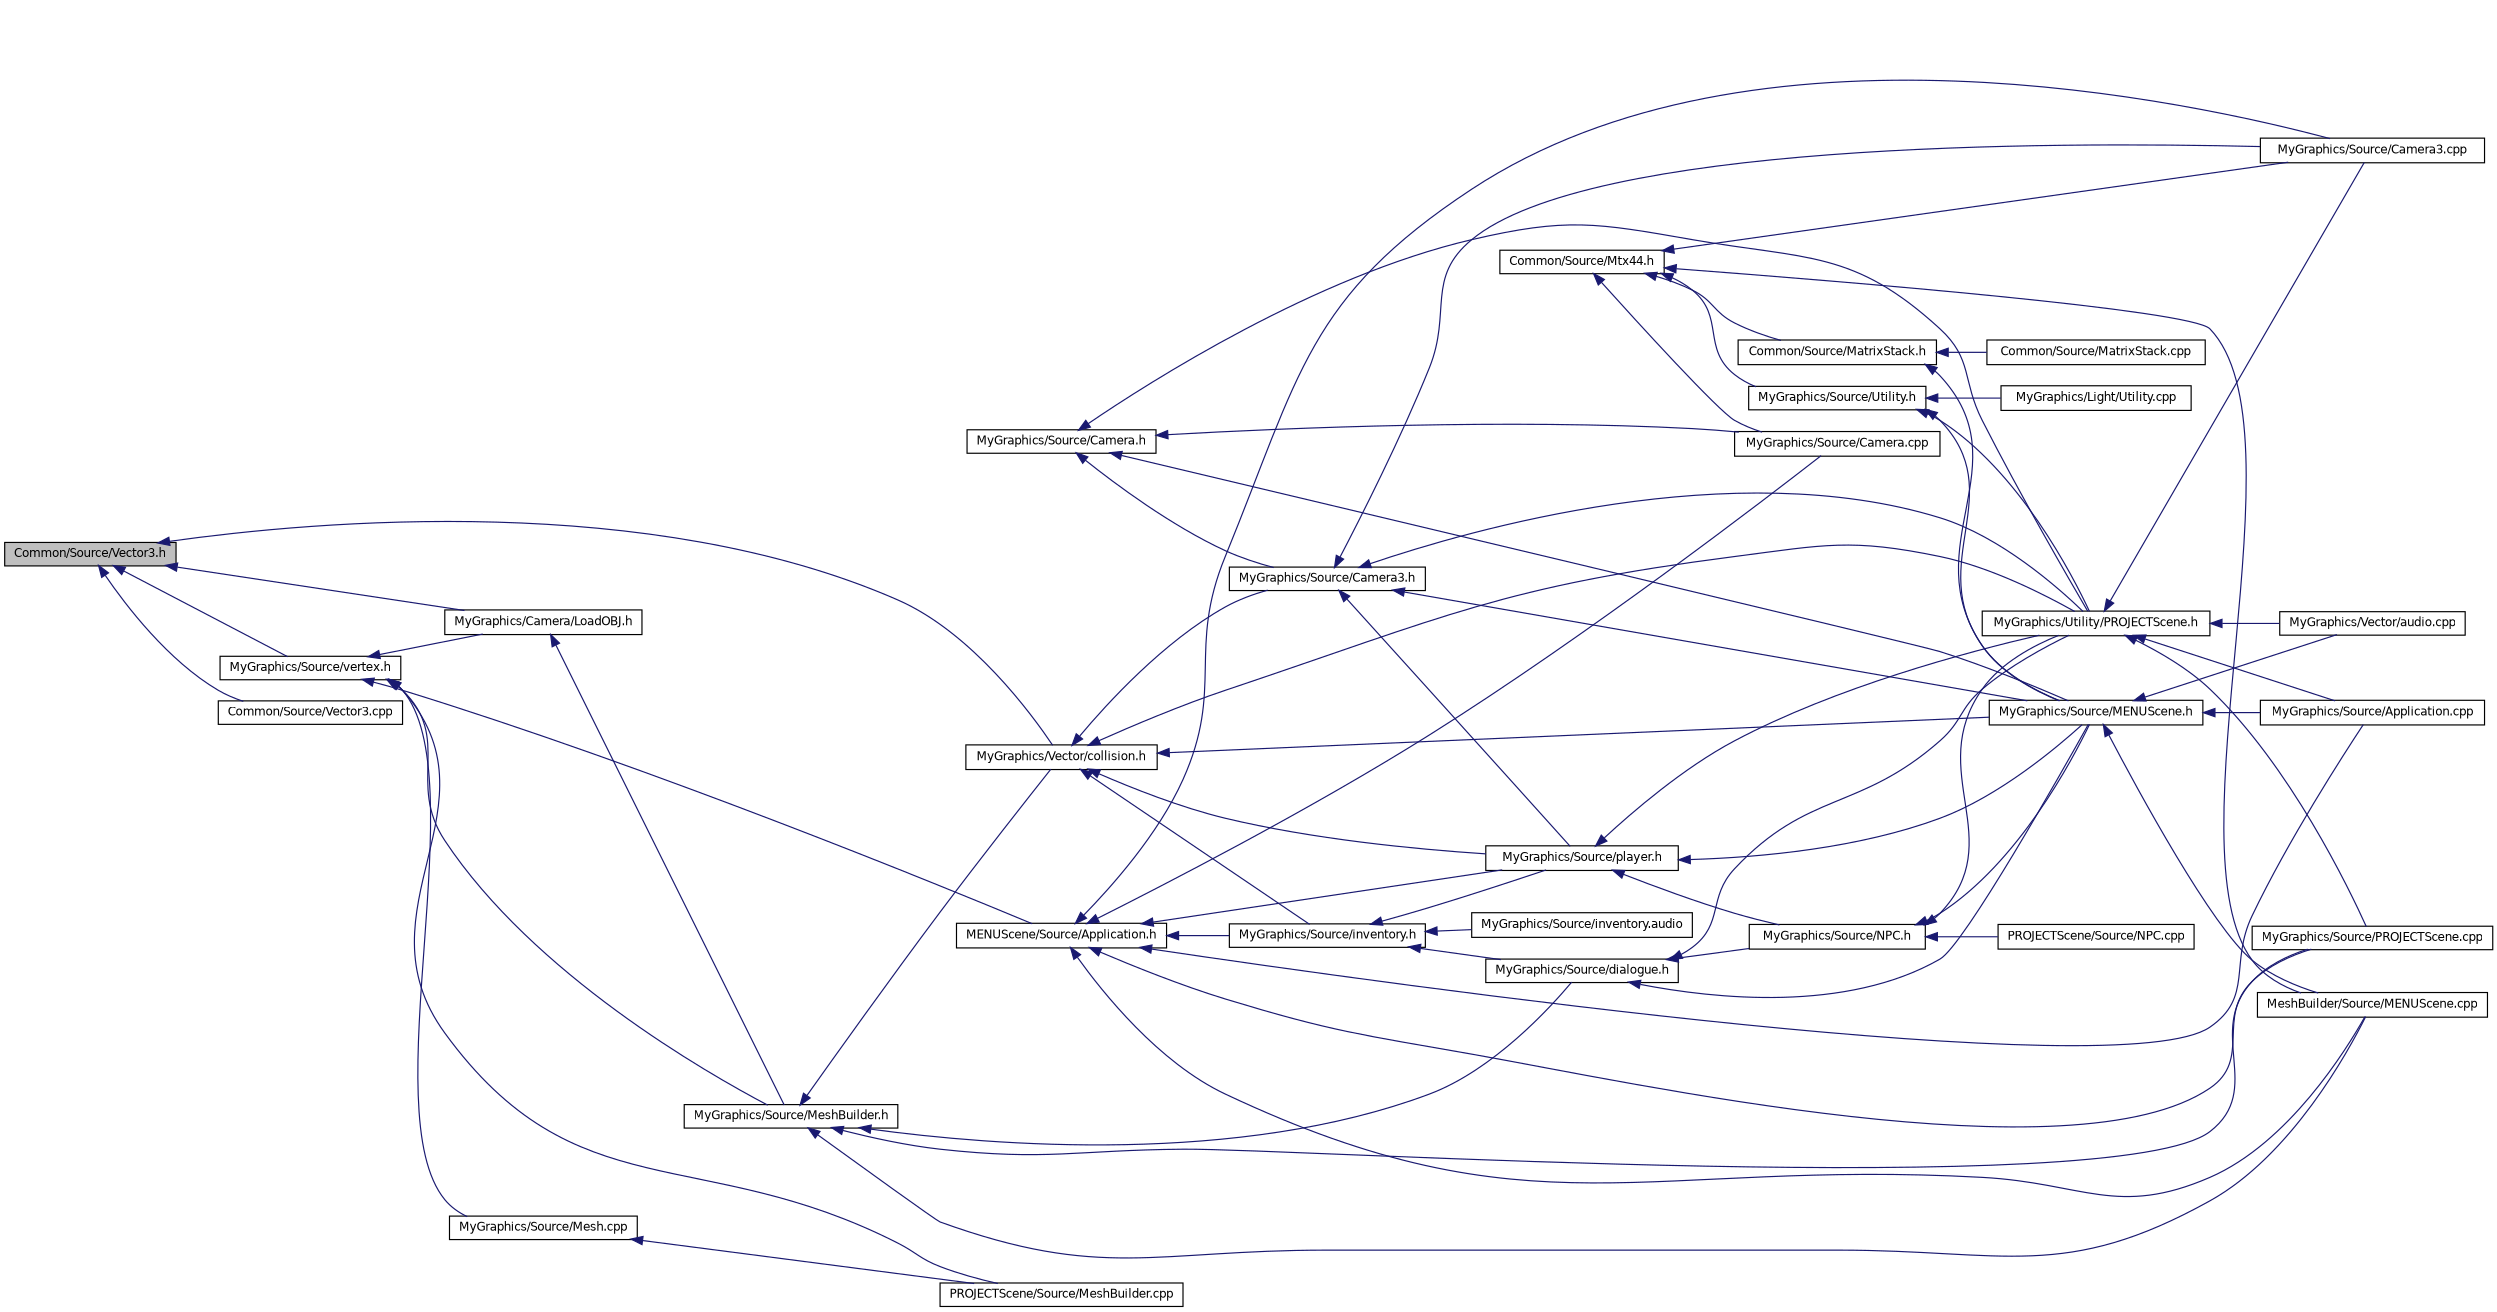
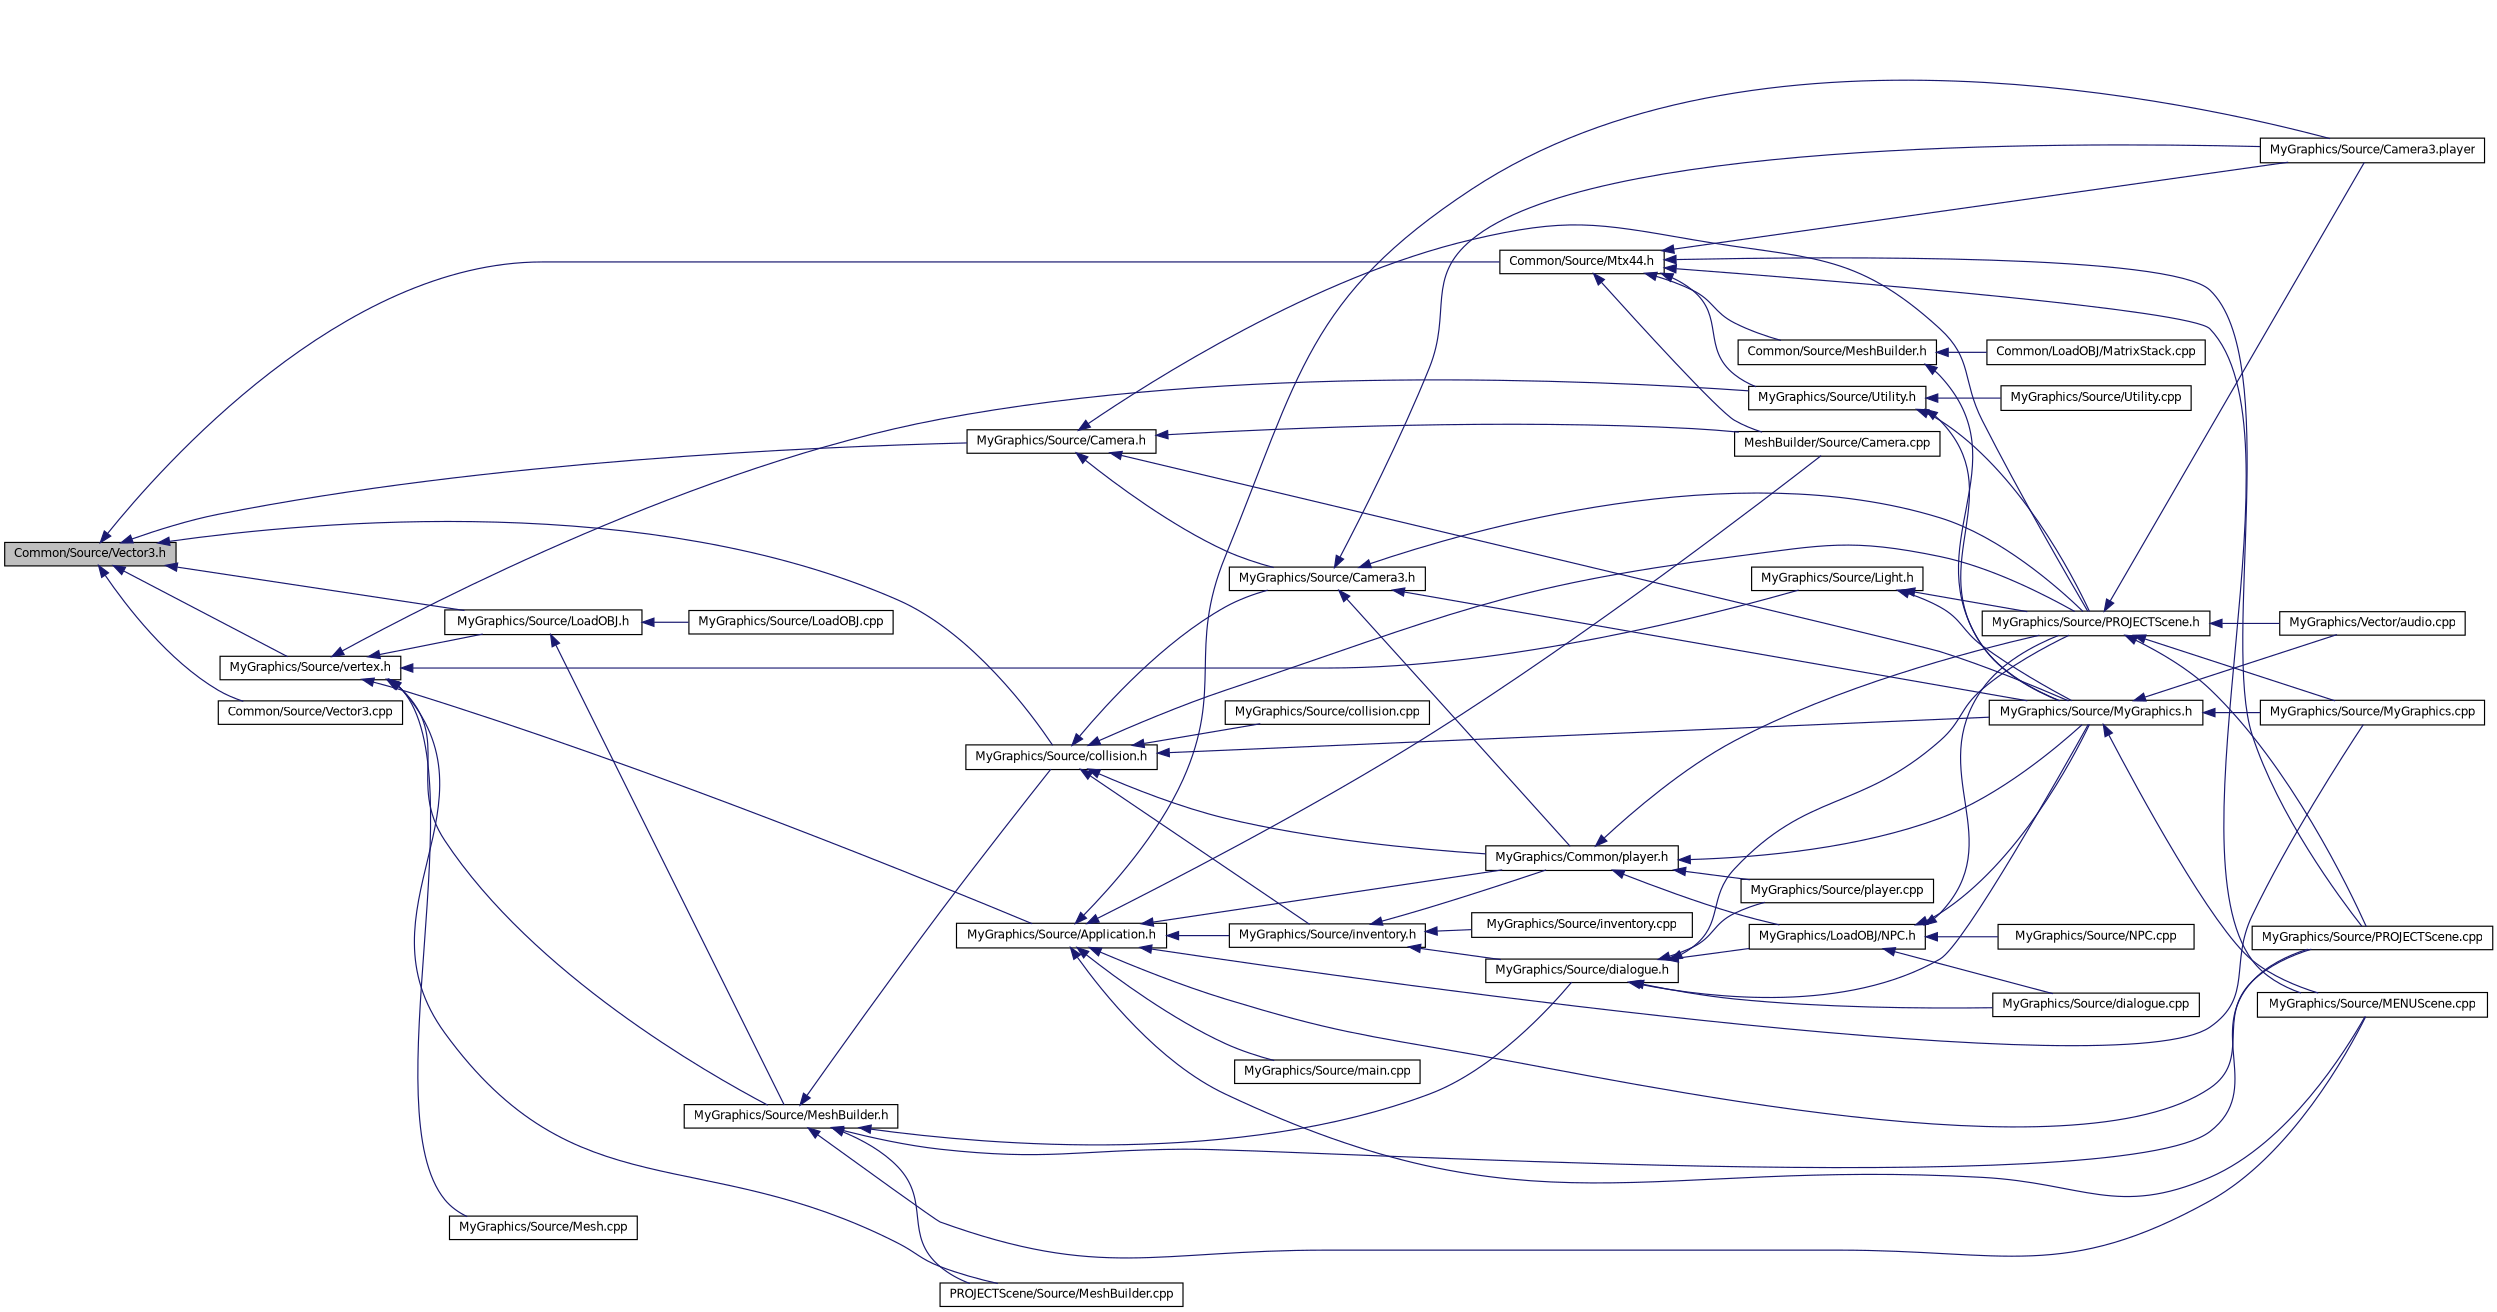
node "MyGraphics/Source/Camera3.cpp": label "MyGraphics/Source/Camera3.cpp" -> "MyGraphics/Source/Camera3.player"
edge "Common/Source/Mtx44.h" -> "Common/Source/Vector3.h": added
node "Common/Source/MatrixStack.h": label "Common/Source/MatrixStack.h" -> "Common/Source/MeshBuilder.h"
node "Common/Source/MatrixStack.cpp": label "Common/Source/MatrixStack.cpp" -> "Common/LoadOBJ/MatrixStack.cpp"
edge "MyGraphics/Source/PROJECTScene.cpp" -> "Common/Source/Mtx44.h": added
node "MyGraphics/Light/Utility.cpp": label "MyGraphics/Light/Utility.cpp" -> "MyGraphics/Source/Utility.cpp"
edge "MyGraphics/Source/Utility.h" -> "MyGraphics/Source/vertex.h": added
node "MyGraphics/Source/Camera.cpp": label "MyGraphics/Source/Camera.cpp" -> "MeshBuilder/Source/Camera.cpp"
edge "MyGraphics/Source/Camera.h" -> "Common/Source/Vector3.h": added
node "MyGraphics/Source/Light.h": added
node "MyGraphics/Camera/LoadOBJ.h": label "MyGraphics/Camera/LoadOBJ.h" -> "MyGraphics/Source/LoadOBJ.h"
node "MyGraphics/Source/LoadOBJ.cpp": added
node "MyGraphics/Utility/PROJECTScene.h": label "MyGraphics/Utility/PROJECTScene.h" -> "MyGraphics/Source/PROJECTScene.h"
node "MyGraphics/Source/collision.cpp": added
node "MyGraphics/Source/MENUScene.h": label "MyGraphics/Source/MENUScene.h" -> "MyGraphics/Source/MyGraphics.h"
node "MyGraphics/Source/Application.cpp": label "MyGraphics/Source/Application.cpp" -> "MyGraphics/Source/MyGraphics.cpp"
node "MyGraphics/Vector/collision.h": label "MyGraphics/Vector/collision.h" -> "MyGraphics/Source/collision.h"
node "MyGraphics/Source/player.h": label "MyGraphics/Source/player.h" -> "MyGraphics/Common/player.h"
node "MyGraphics/Source/player.cpp": added
node "MyGraphics/Source/inventory.audio": label "MyGraphics/Source/inventory.audio" -> "MyGraphics/Source/inventory.cpp"
node "MENUScene/Source/Application.h": label "MENUScene/Source/Application.h" -> "MyGraphics/Source/Application.h"
node "MyGraphics/Source/NPC.h": label "MyGraphics/Source/NPC.h" -> "MyGraphics/LoadOBJ/NPC.h"
node "PROJECTScene/Source/NPC.cpp": label "PROJECTScene/Source/NPC.cpp" -> "MyGraphics/Source/NPC.cpp"
node "MyGraphics/Source/dialogue.cpp": added
node "MeshBuilder/Source/MENUScene.cpp": label "MeshBuilder/Source/MENUScene.cpp" -> "MyGraphics/Source/MENUScene.cpp"
node "MyGraphics/Source/main.cpp": added
edge "PROJECTScene/Source/MeshBuilder.cpp" -> "MyGraphics/Source/Mesh.cpp": now "PROJECTScene/Source/MeshBuilder.cpp" -> "MyGraphics/Source/MeshBuilder.h"
